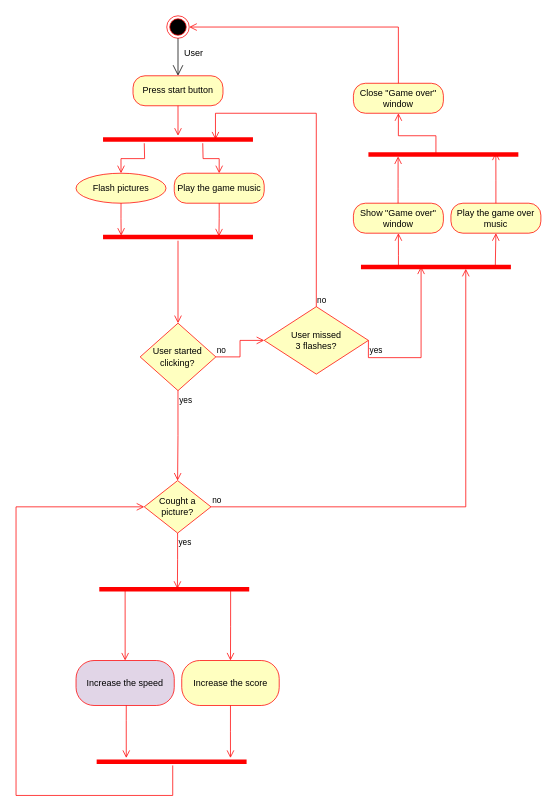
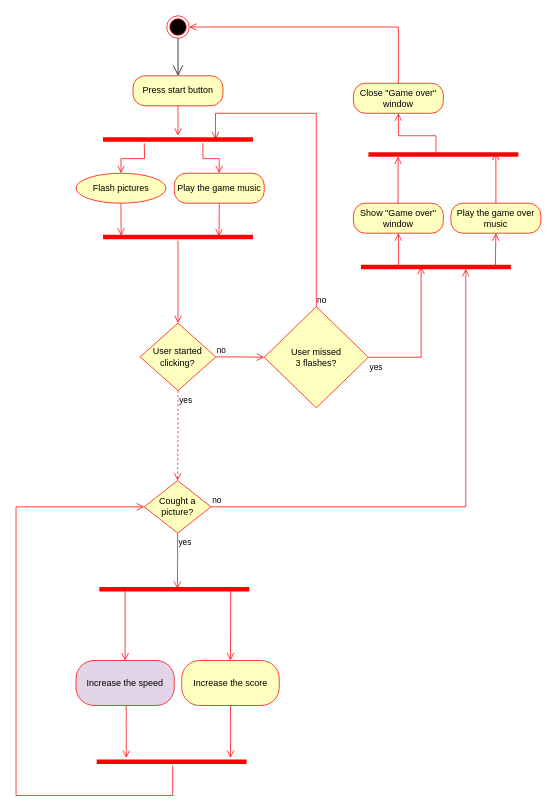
node "User": removed
node "User missed 3 flashes?": size 104x68 -> 104x101
edge "User started clicking?" -> "Cought a picture?": style solid -> dashed
